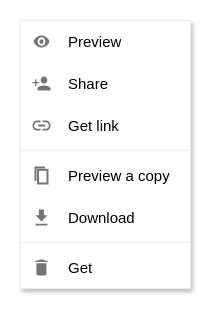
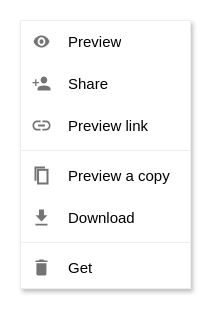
node "Get link": label "Get link" -> "Preview link"
